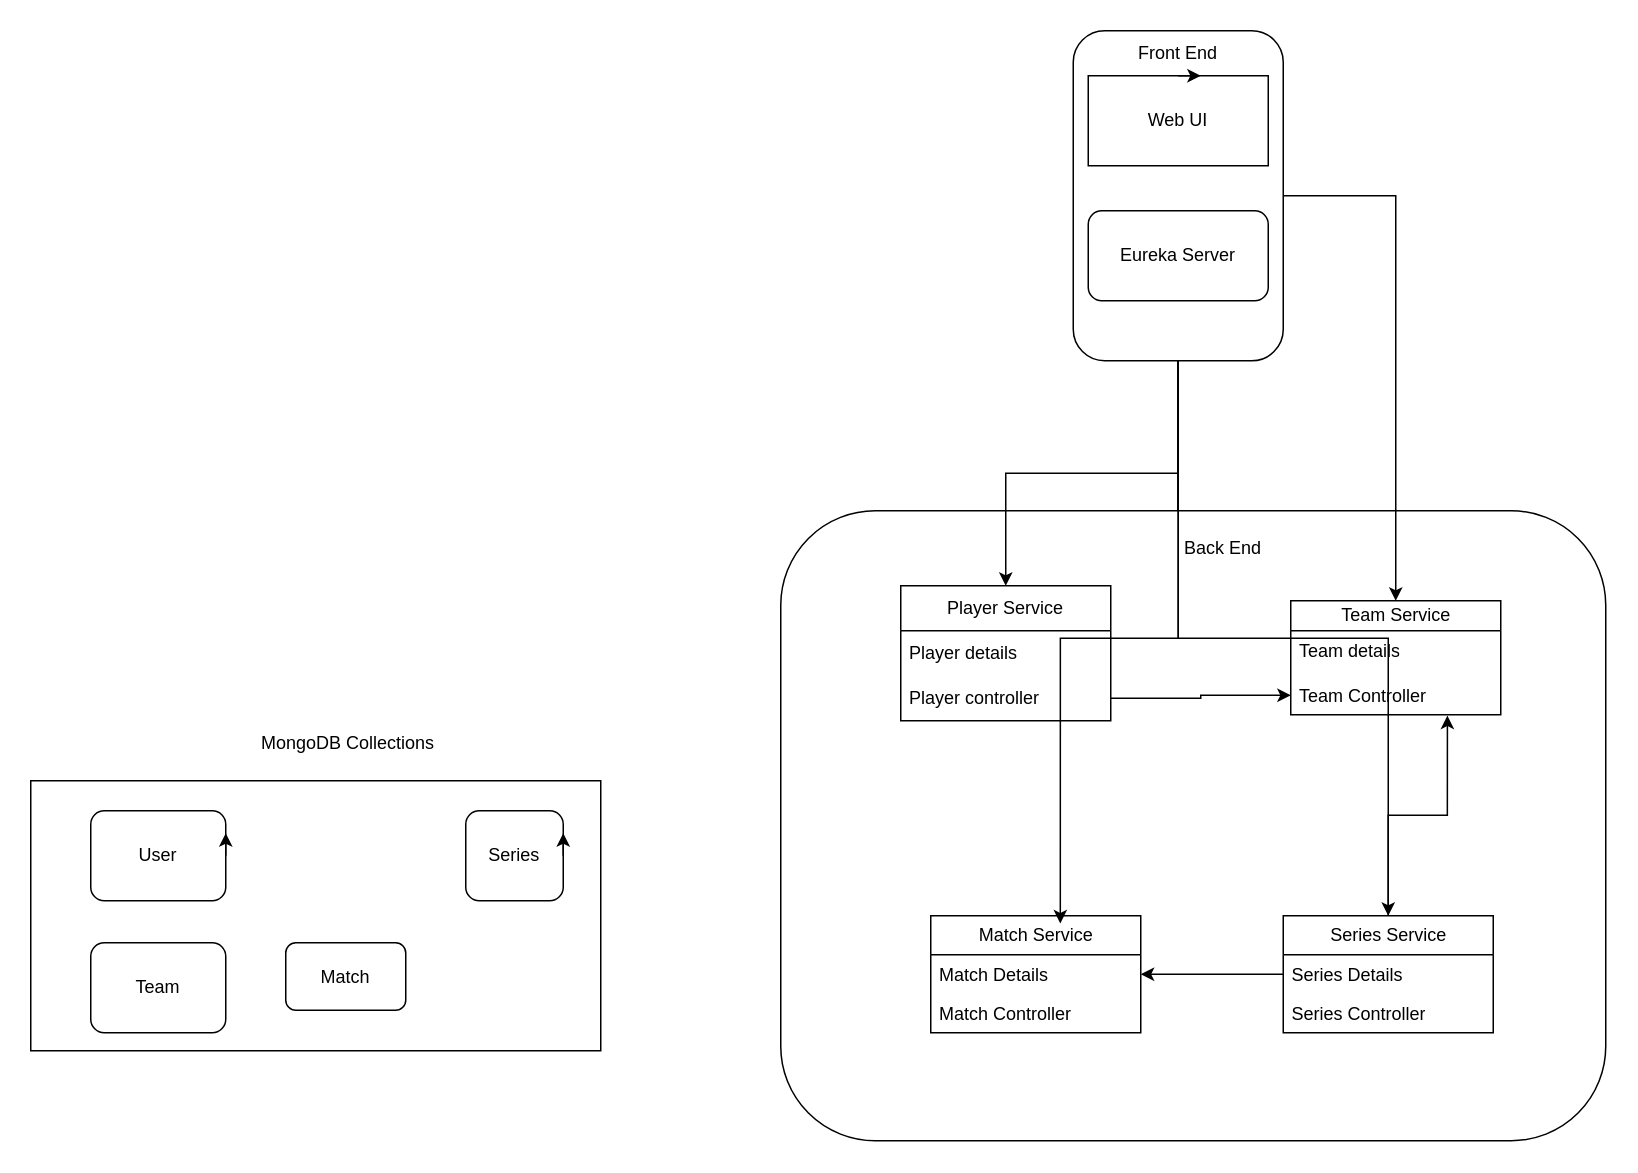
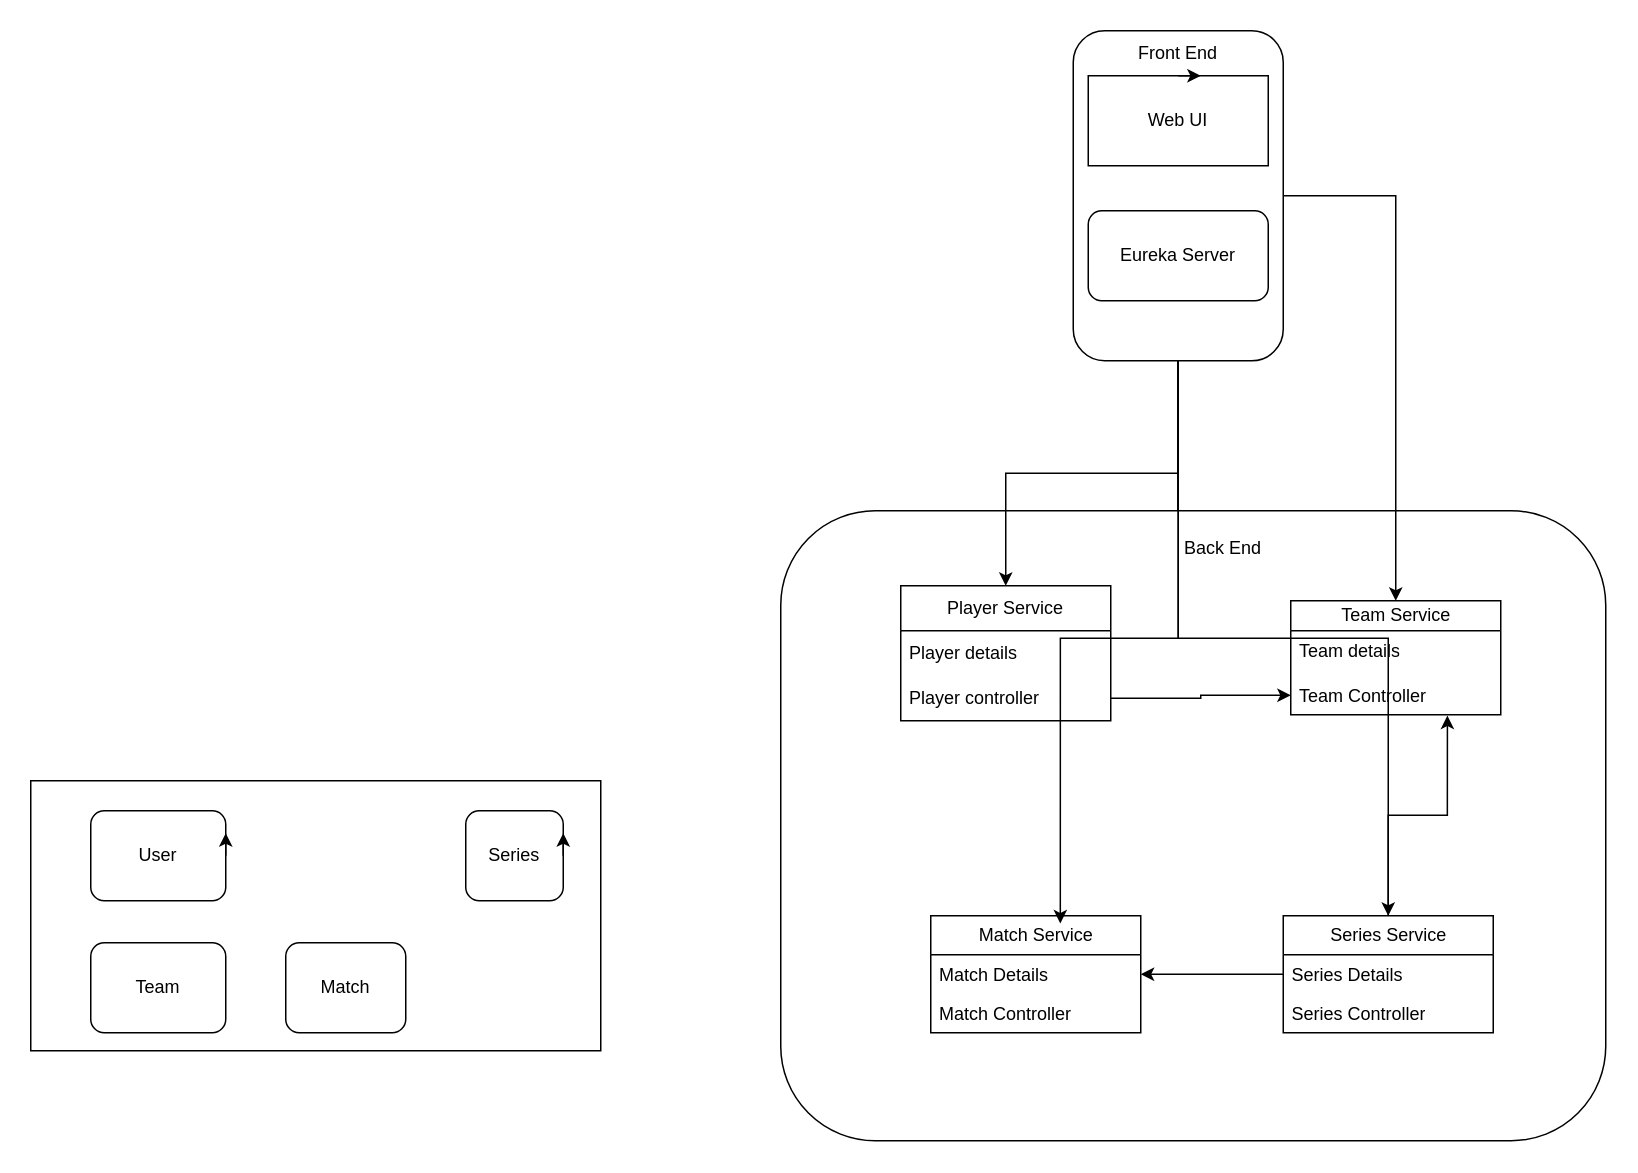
node "MongoDB Collections": removed
node "Match": size 120x68 -> 120x90
